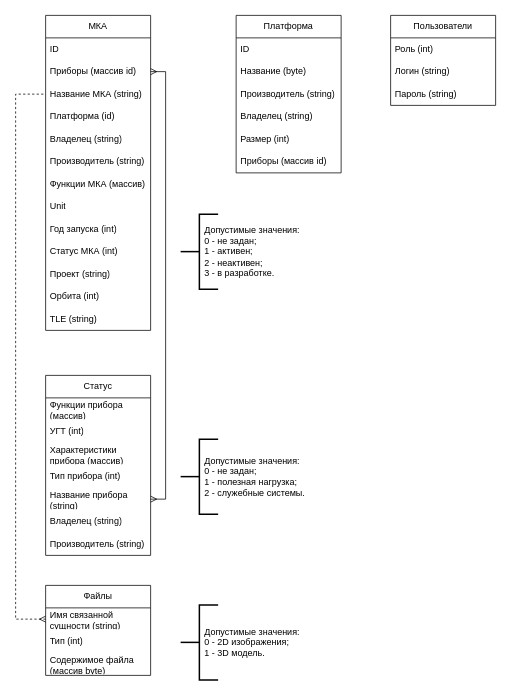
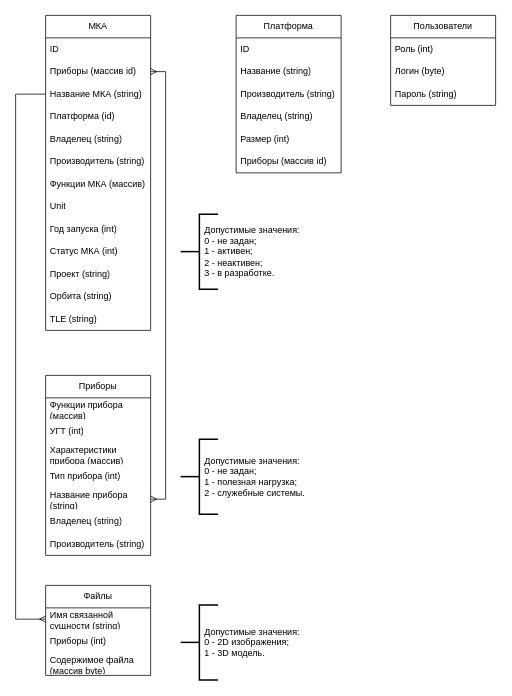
node "Название (byte)": label "Название (byte)" -> "Название (string)"
node "Логин (string)": label "Логин (string)" -> "Логин (byte)"
node "Орбита (int)": label "Орбита (int)" -> "Орбита (string)"
edge "Название МКА (string)" -> "Имя связанной сущности (string)": style dashed -> solid
node "Статус": label "Статус" -> "Приборы"
node "Тип (int)": label "Тип (int)" -> "Приборы (int)"
